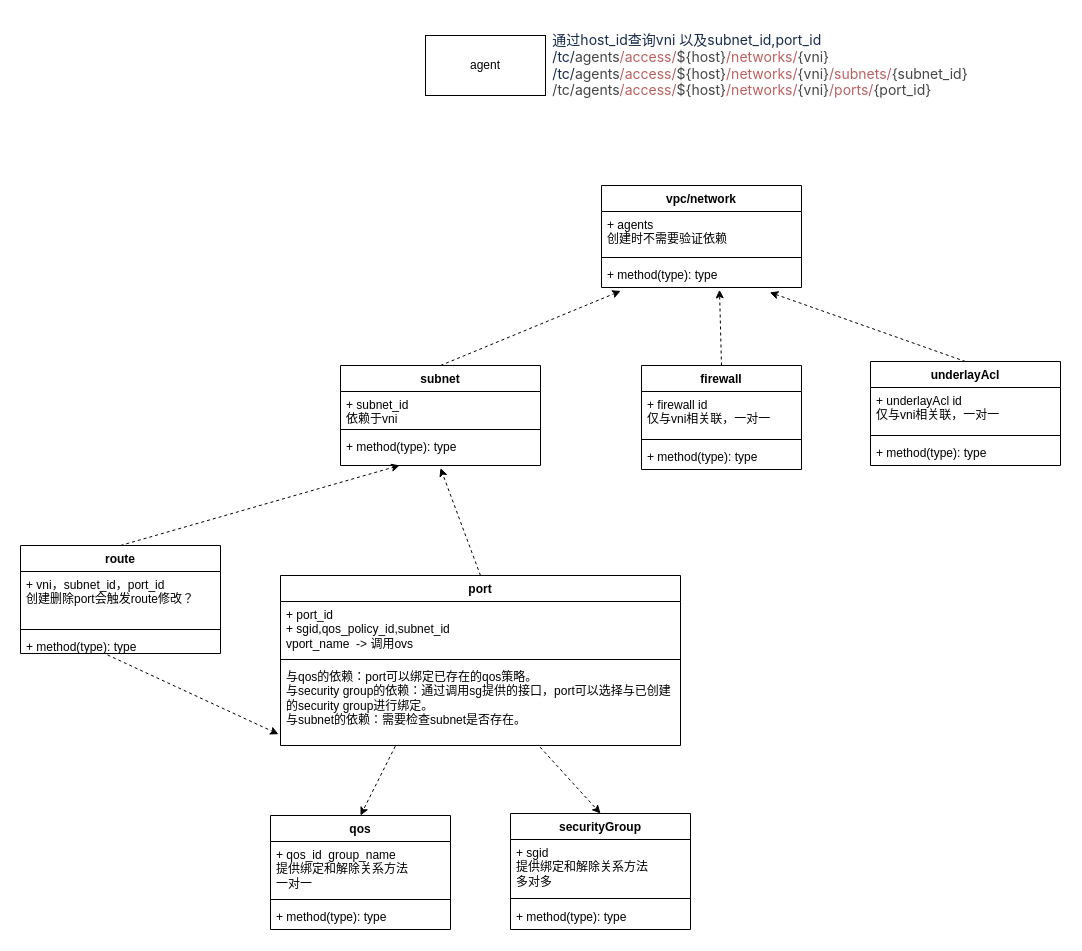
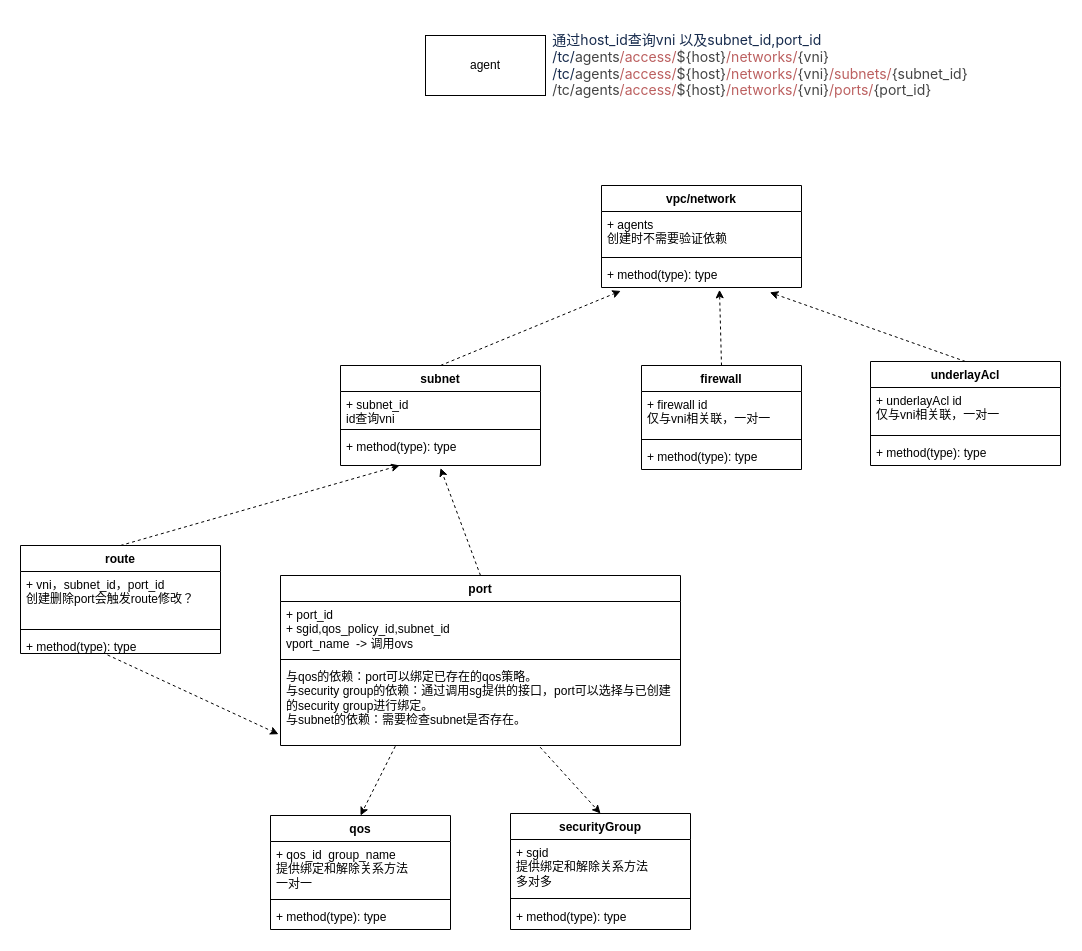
node "+ subnet_id 依赖于vni": label "+ subnet_id 依赖于vni" -> "+ subnet_id id查询vni"
